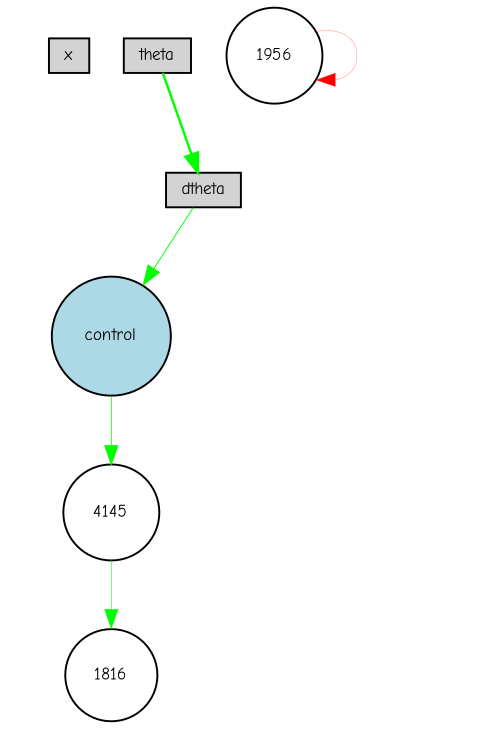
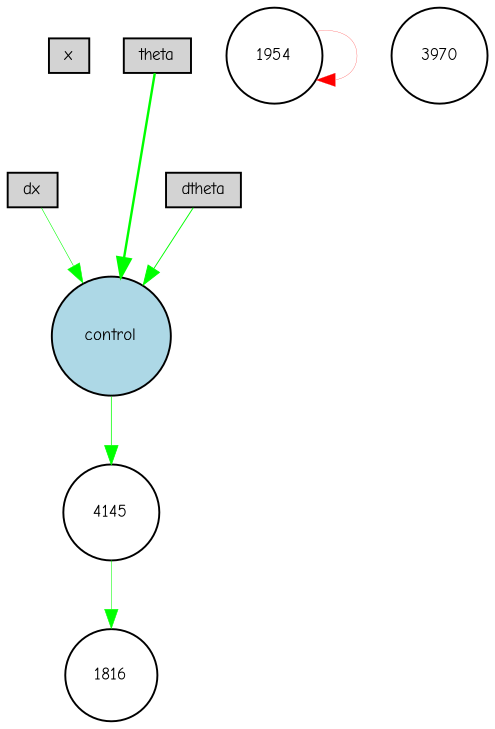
node "1956": label "1956" -> "1954"
node "3970": added
edge "theta" -> "dtheta": now "theta" -> "control"
node "dx": added
